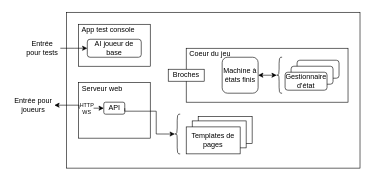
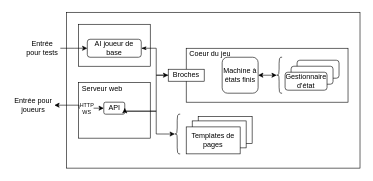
node "App test console": removed
edge "AI joueur de base" -- "Broches": added
edge "Broches" -> "API": added
